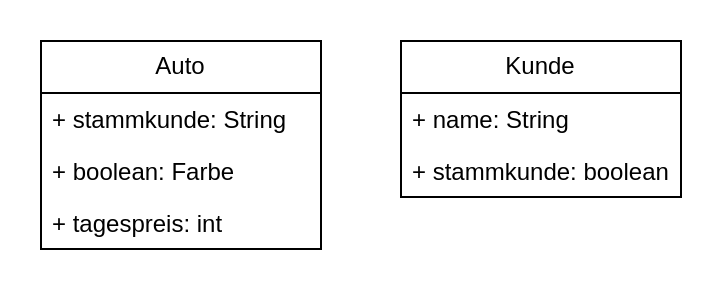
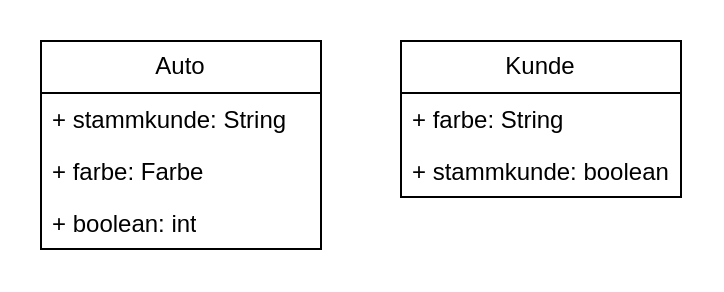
node "+ name: String": label "+ name: String" -> "+ farbe: String"
node "+ boolean: Farbe": label "+ boolean: Farbe" -> "+ farbe: Farbe"
node "+ tagespreis: int": label "+ tagespreis: int" -> "+ boolean: int"
